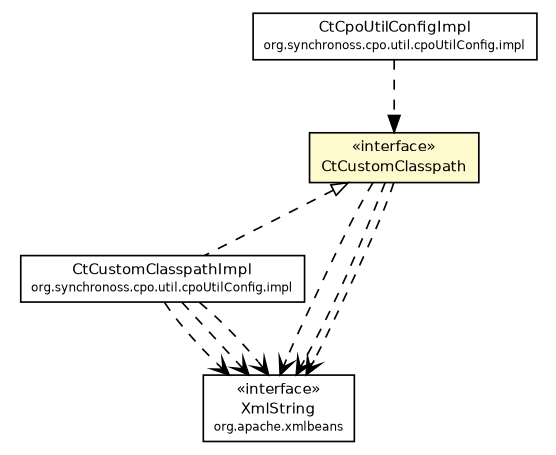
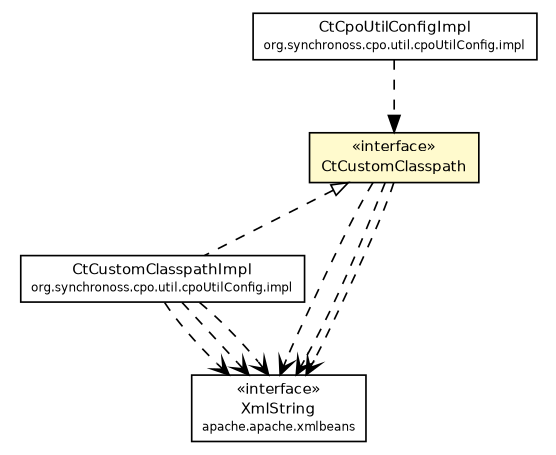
node "XmlString": text "org.apache.xmlbeans" -> "apache.apache.xmlbeans"
